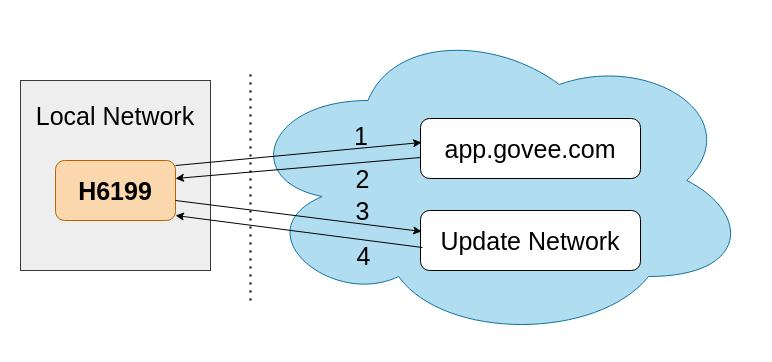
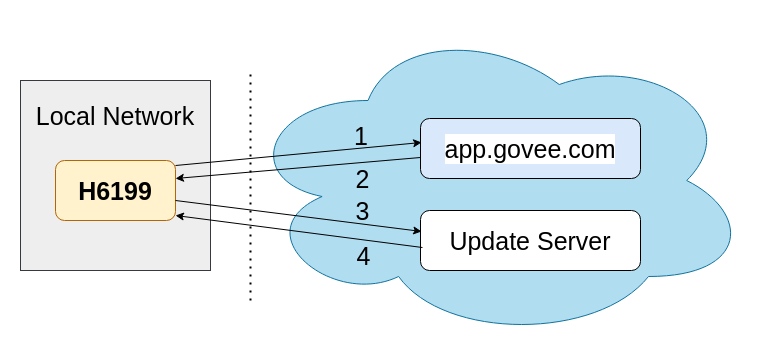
node "app.govee.com": fillcolor #ffffff -> #dae8fc
node "H6199": fillcolor #fad7ac -> #fff2cc
node "Update Network": label "Update Network" -> "Update Server"
